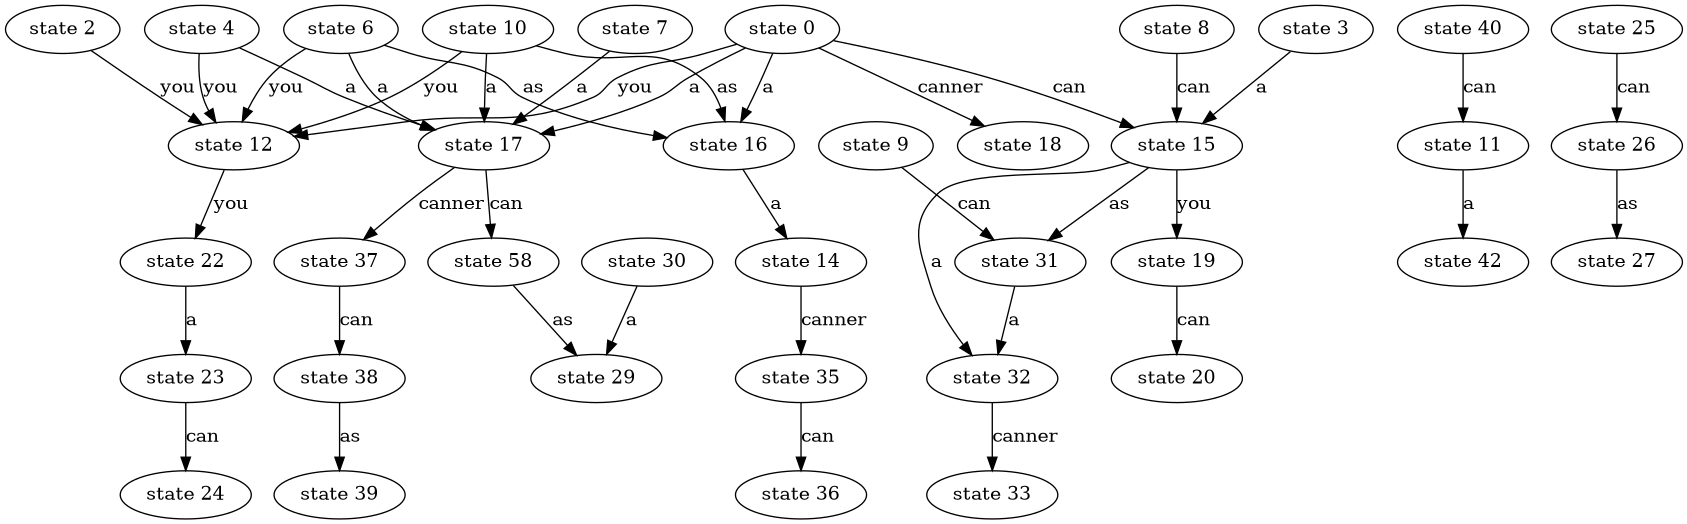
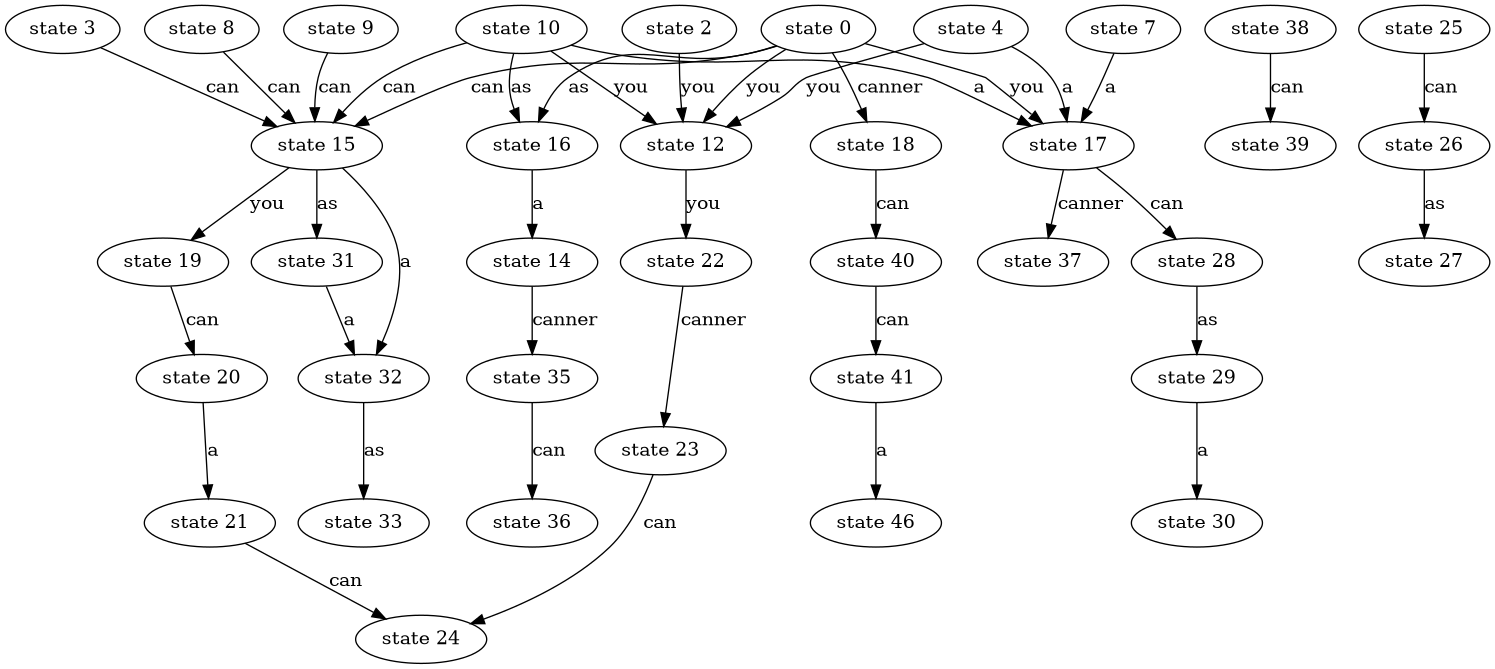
node "state 6": removed
edge "state 10" -> "state 15": added, label "can"
edge "state 0" -> "state 17": label "a" -> "you"
edge "state 0" -> "state 16": label "a" -> "as"
edge "state 3" -> "state 15": label "a" -> "can"
node "state 11": label "state 11" -> "state 41"
edge "state 18" -> "state 40": added, label "can"
edge "state 9" -> "state 31": now "state 9" -> "state 15"
node "state 58": label "state 58" -> "state 28"
node "state 42": label "state 42" -> "state 46"
edge "state 37" -> "state 38": removed, label "can"
edge "state 30" -> "state 29": reversed
edge "state 22" -> "state 23": label "a" -> "canner"
edge "state 38" -> "state 39": label "as" -> "can"
edge "state 32" -> "state 33": label "canner" -> "as"
node "state 21": added
